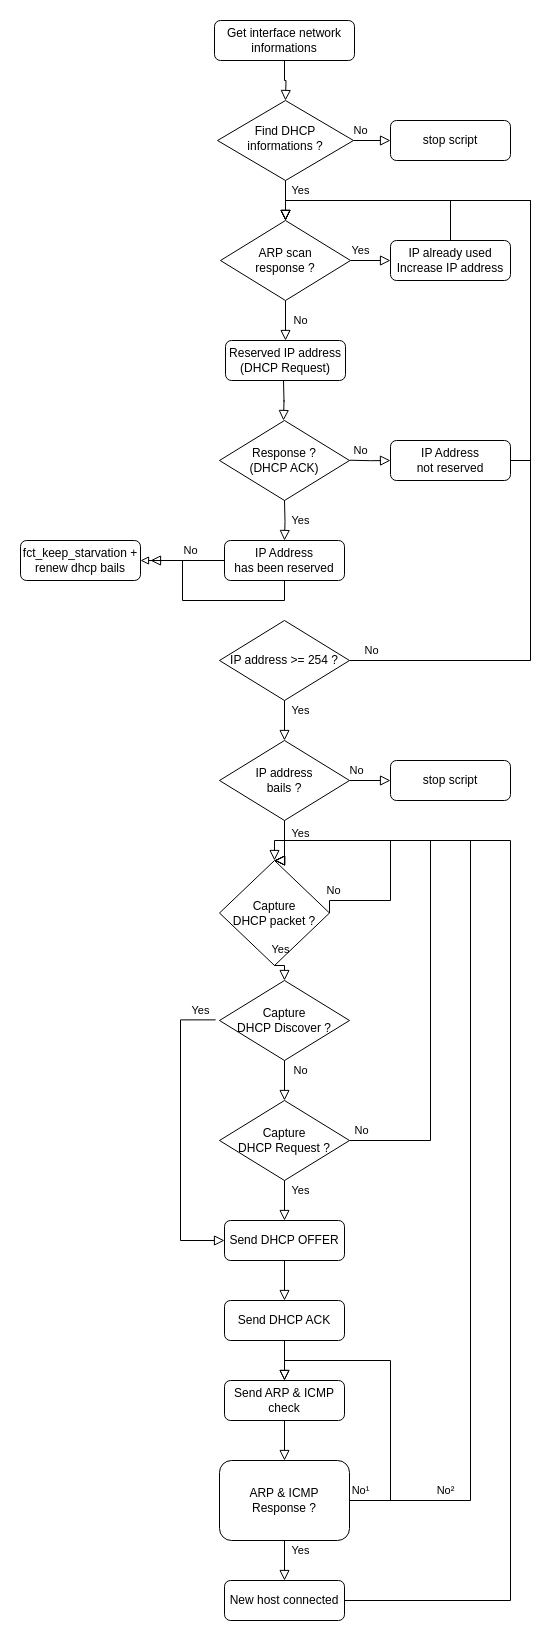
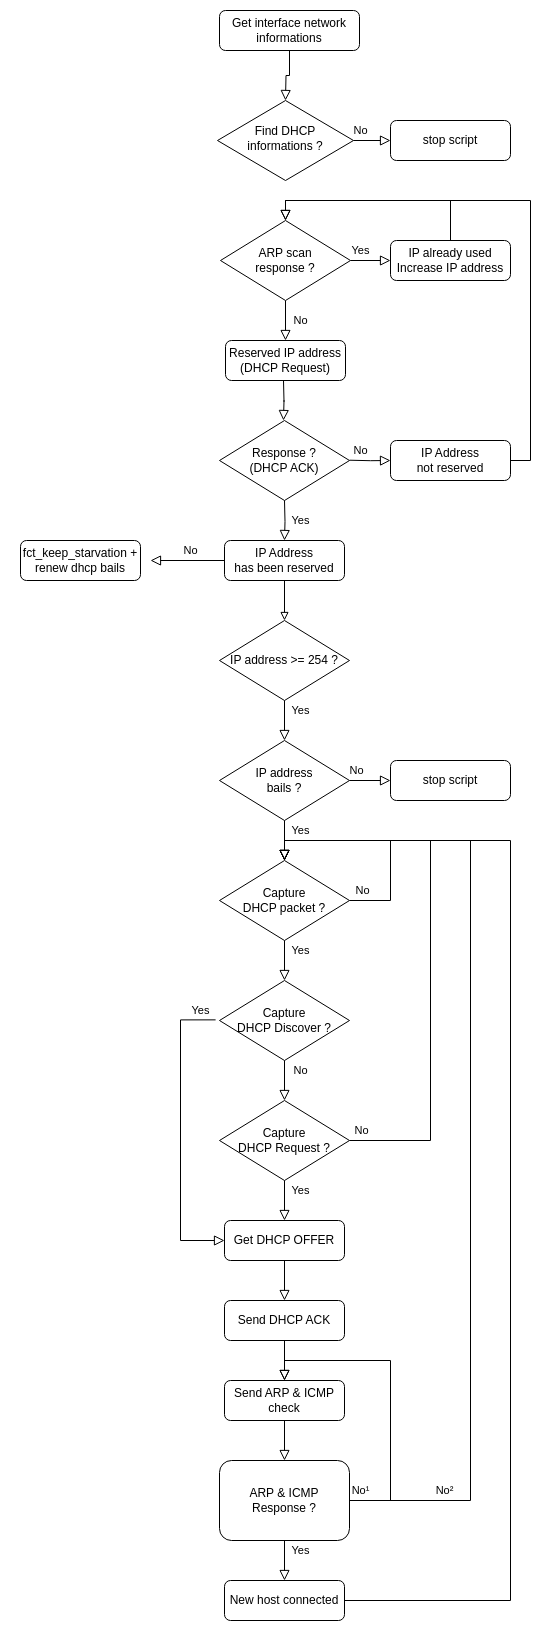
node "Get interface network informations": moved (285, 41) -> (290, 31)
edge "Find DHCP informations ?" -> "ARP scan response ?": removed, label "Yes"
edge "IP Address has been reserved" -> "fct_keep_starvation + renew dhcp bails": now "IP Address has been reserved" -> "IP address >= 254 ?"
edge "IP address >= 254 ?" -> "ARP scan response ?": removed, label "No"
node "Capture DHCP packet ?": size 110x105 -> 130x80
node "Send DHCP OFFER": label "Send DHCP OFFER" -> "Get DHCP OFFER"
